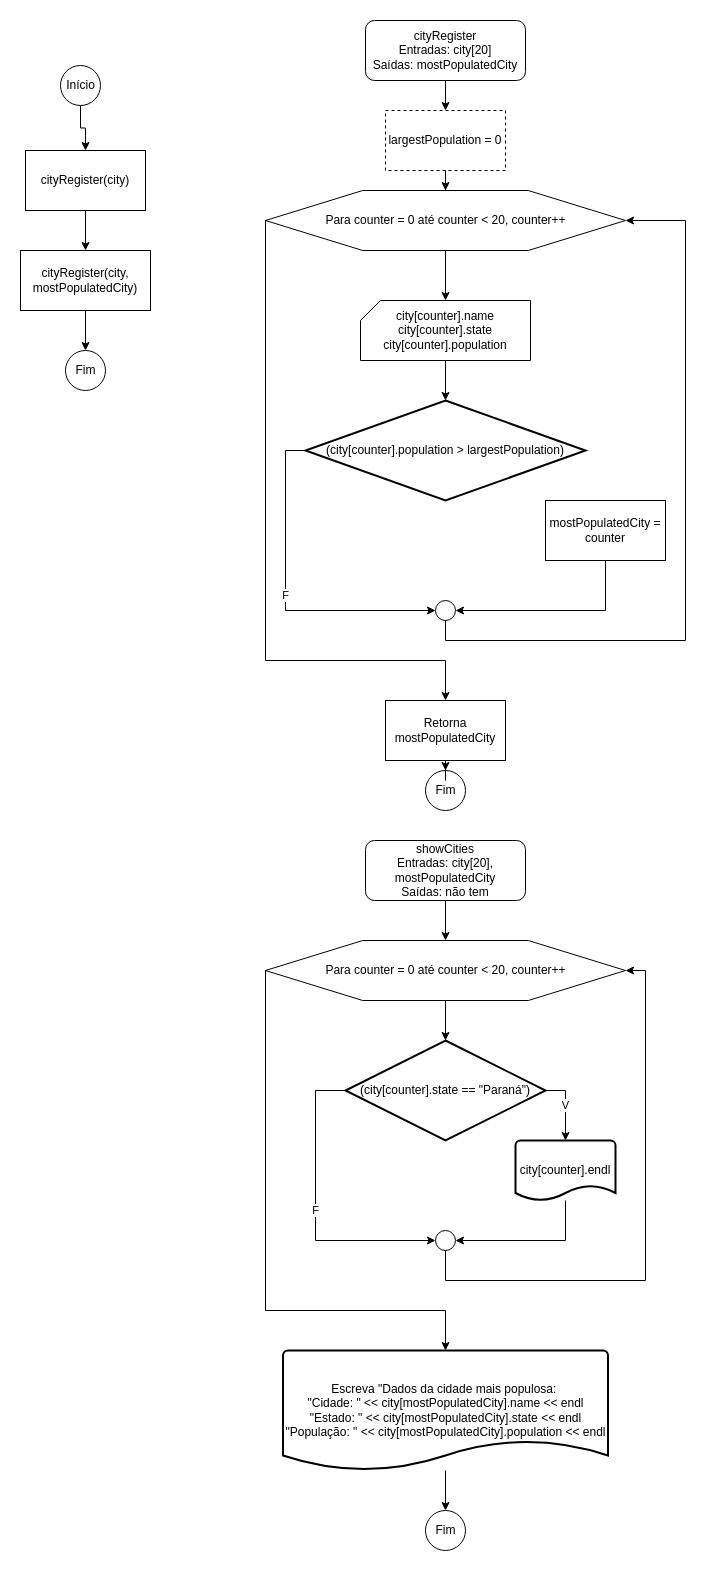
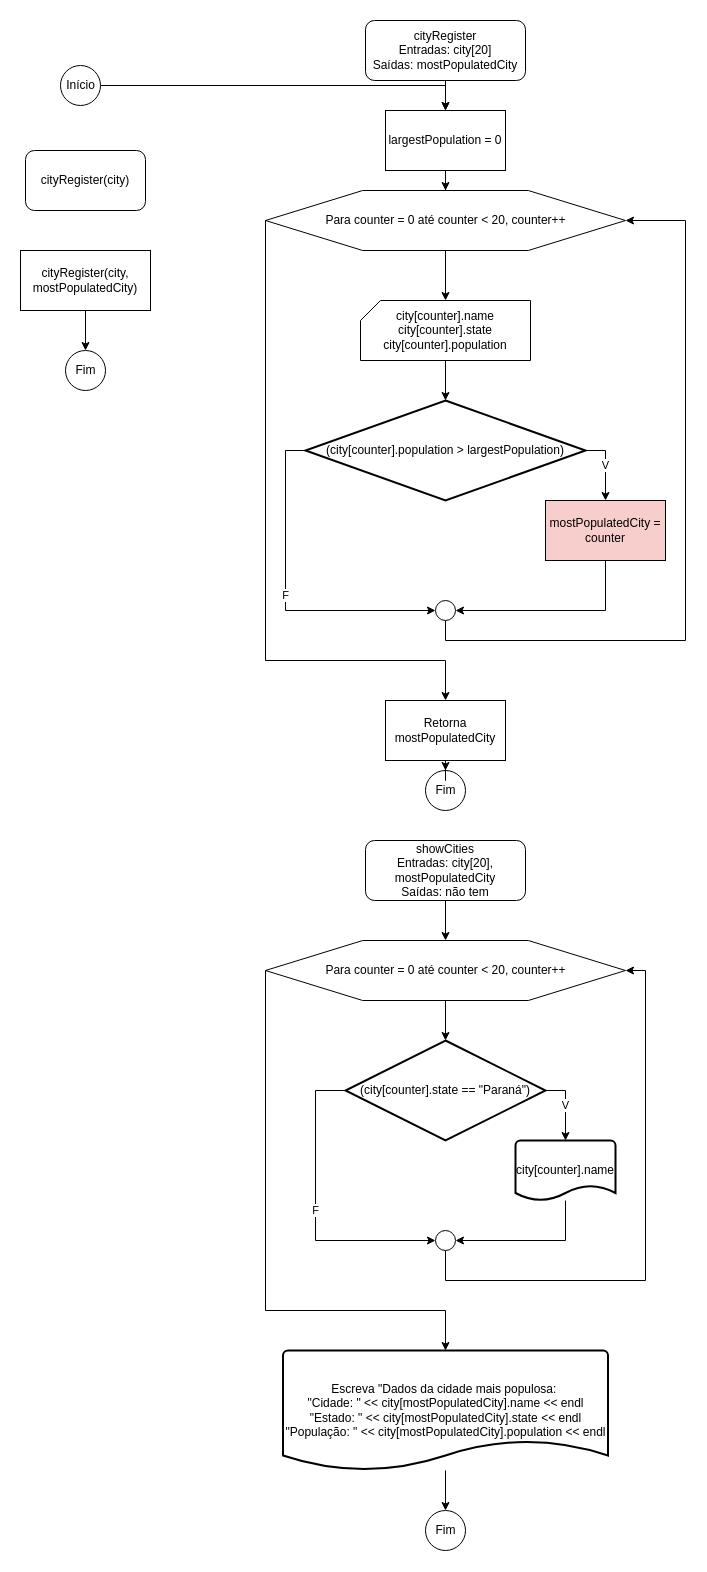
edge "Início" -> "cityRegister(city)": now "Início" -> "largestPopulation = 0"
node "largestPopulation = 0": style dashed -> solid
node "cityRegister(city)": shape rectangle -> rounded rectangle
edge "cityRegister(city)" -> "cityRegister(city, mostPopulatedCity)": removed
edge "(city[counter].population > largestPopulation)" -> "mostPopulatedCity = counter": added, label "V"
node "mostPopulatedCity = counter": fillcolor #ffffff -> #f8cecc
node "city[counter].endl": label "city[counter].endl" -> "city[counter].name"
